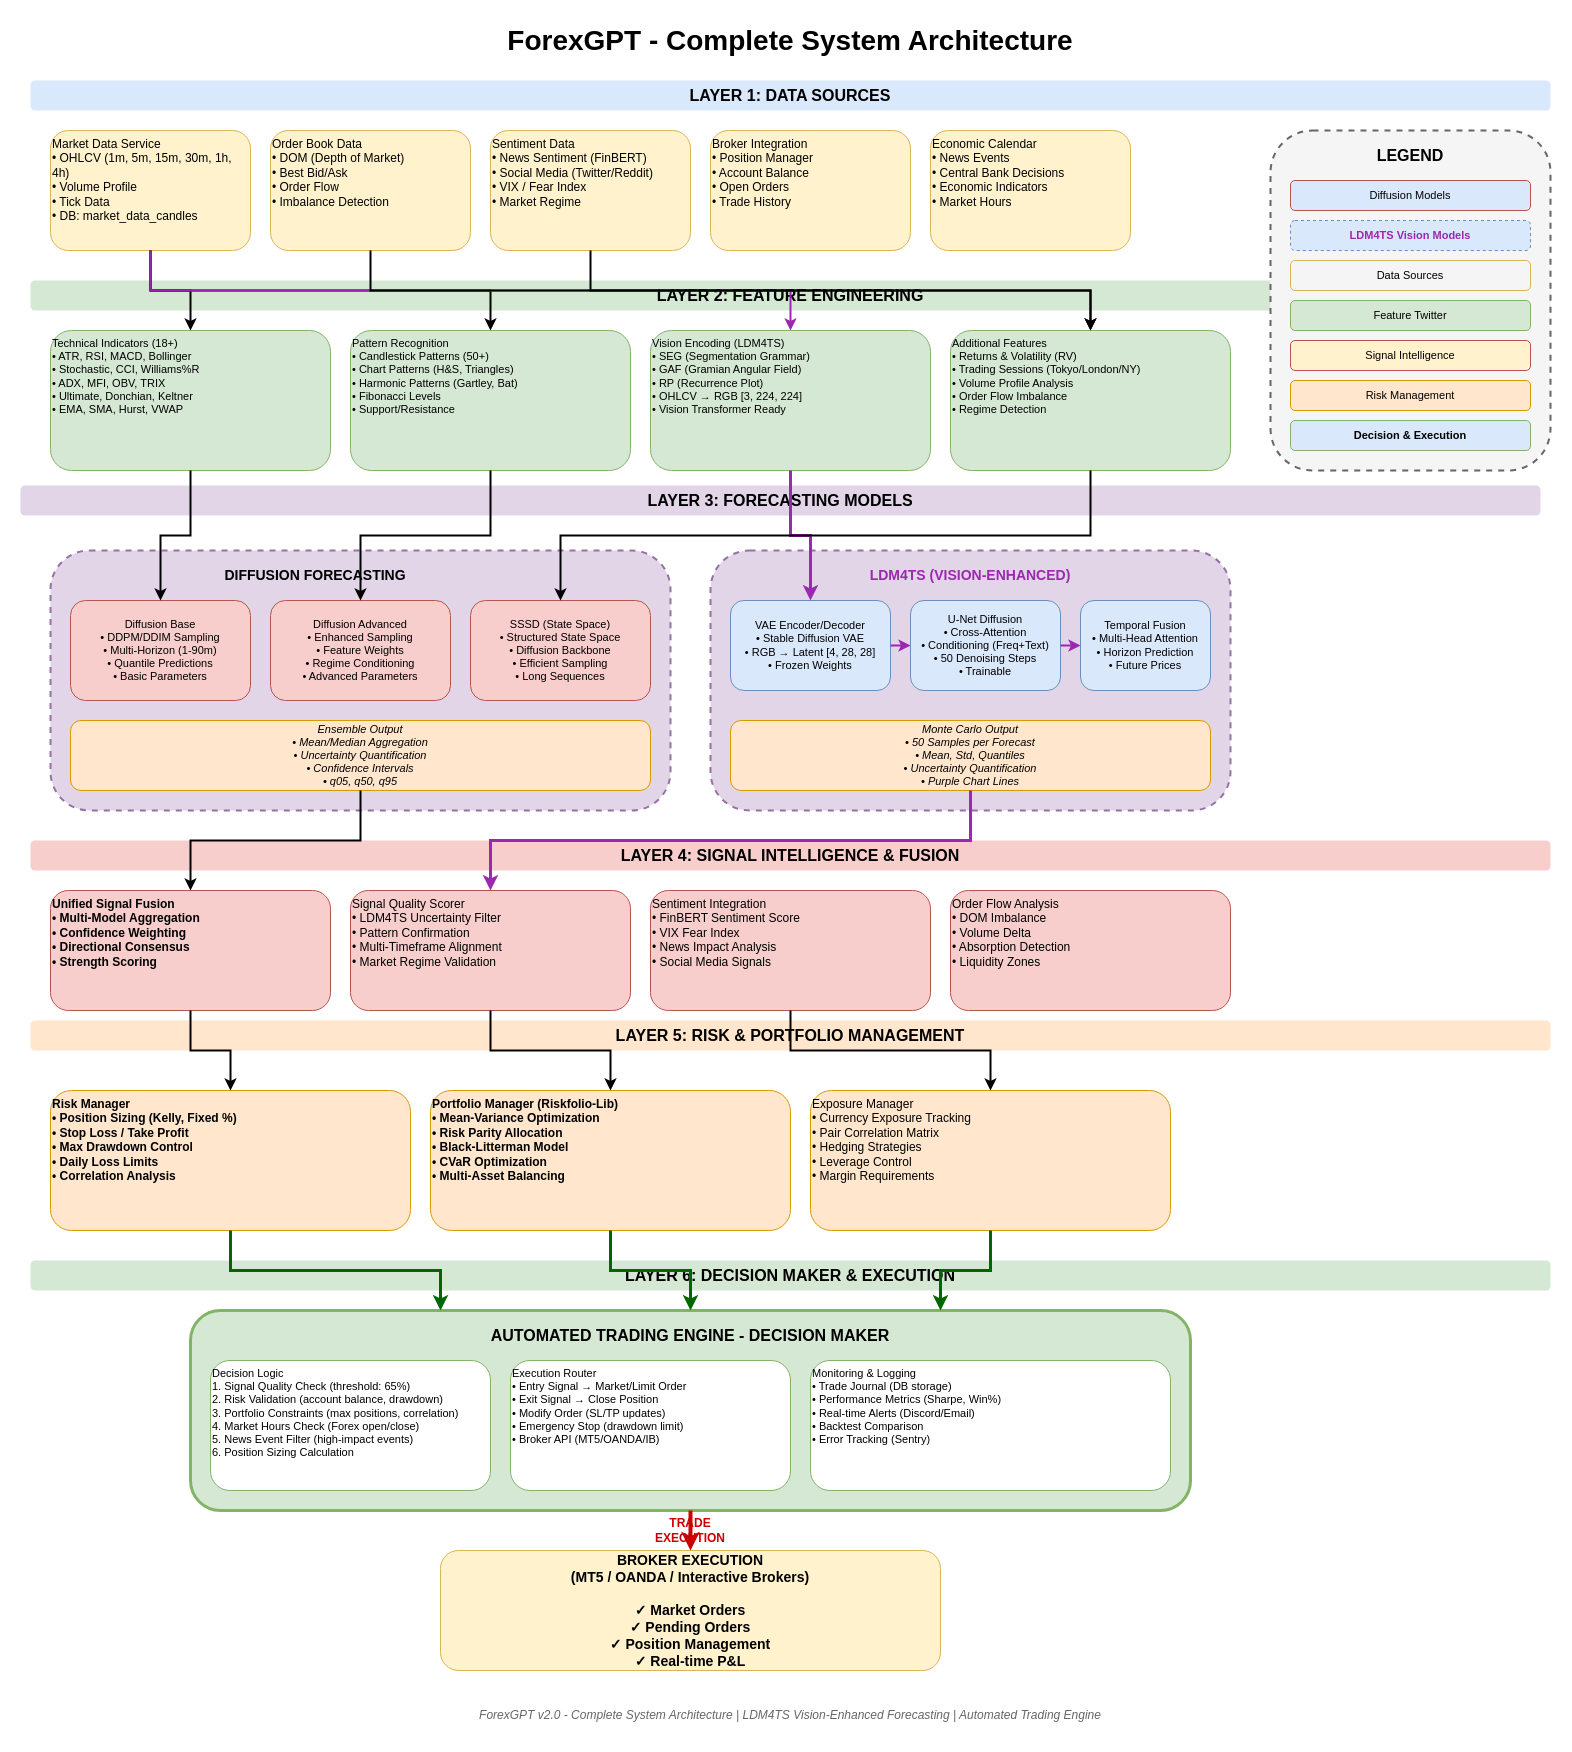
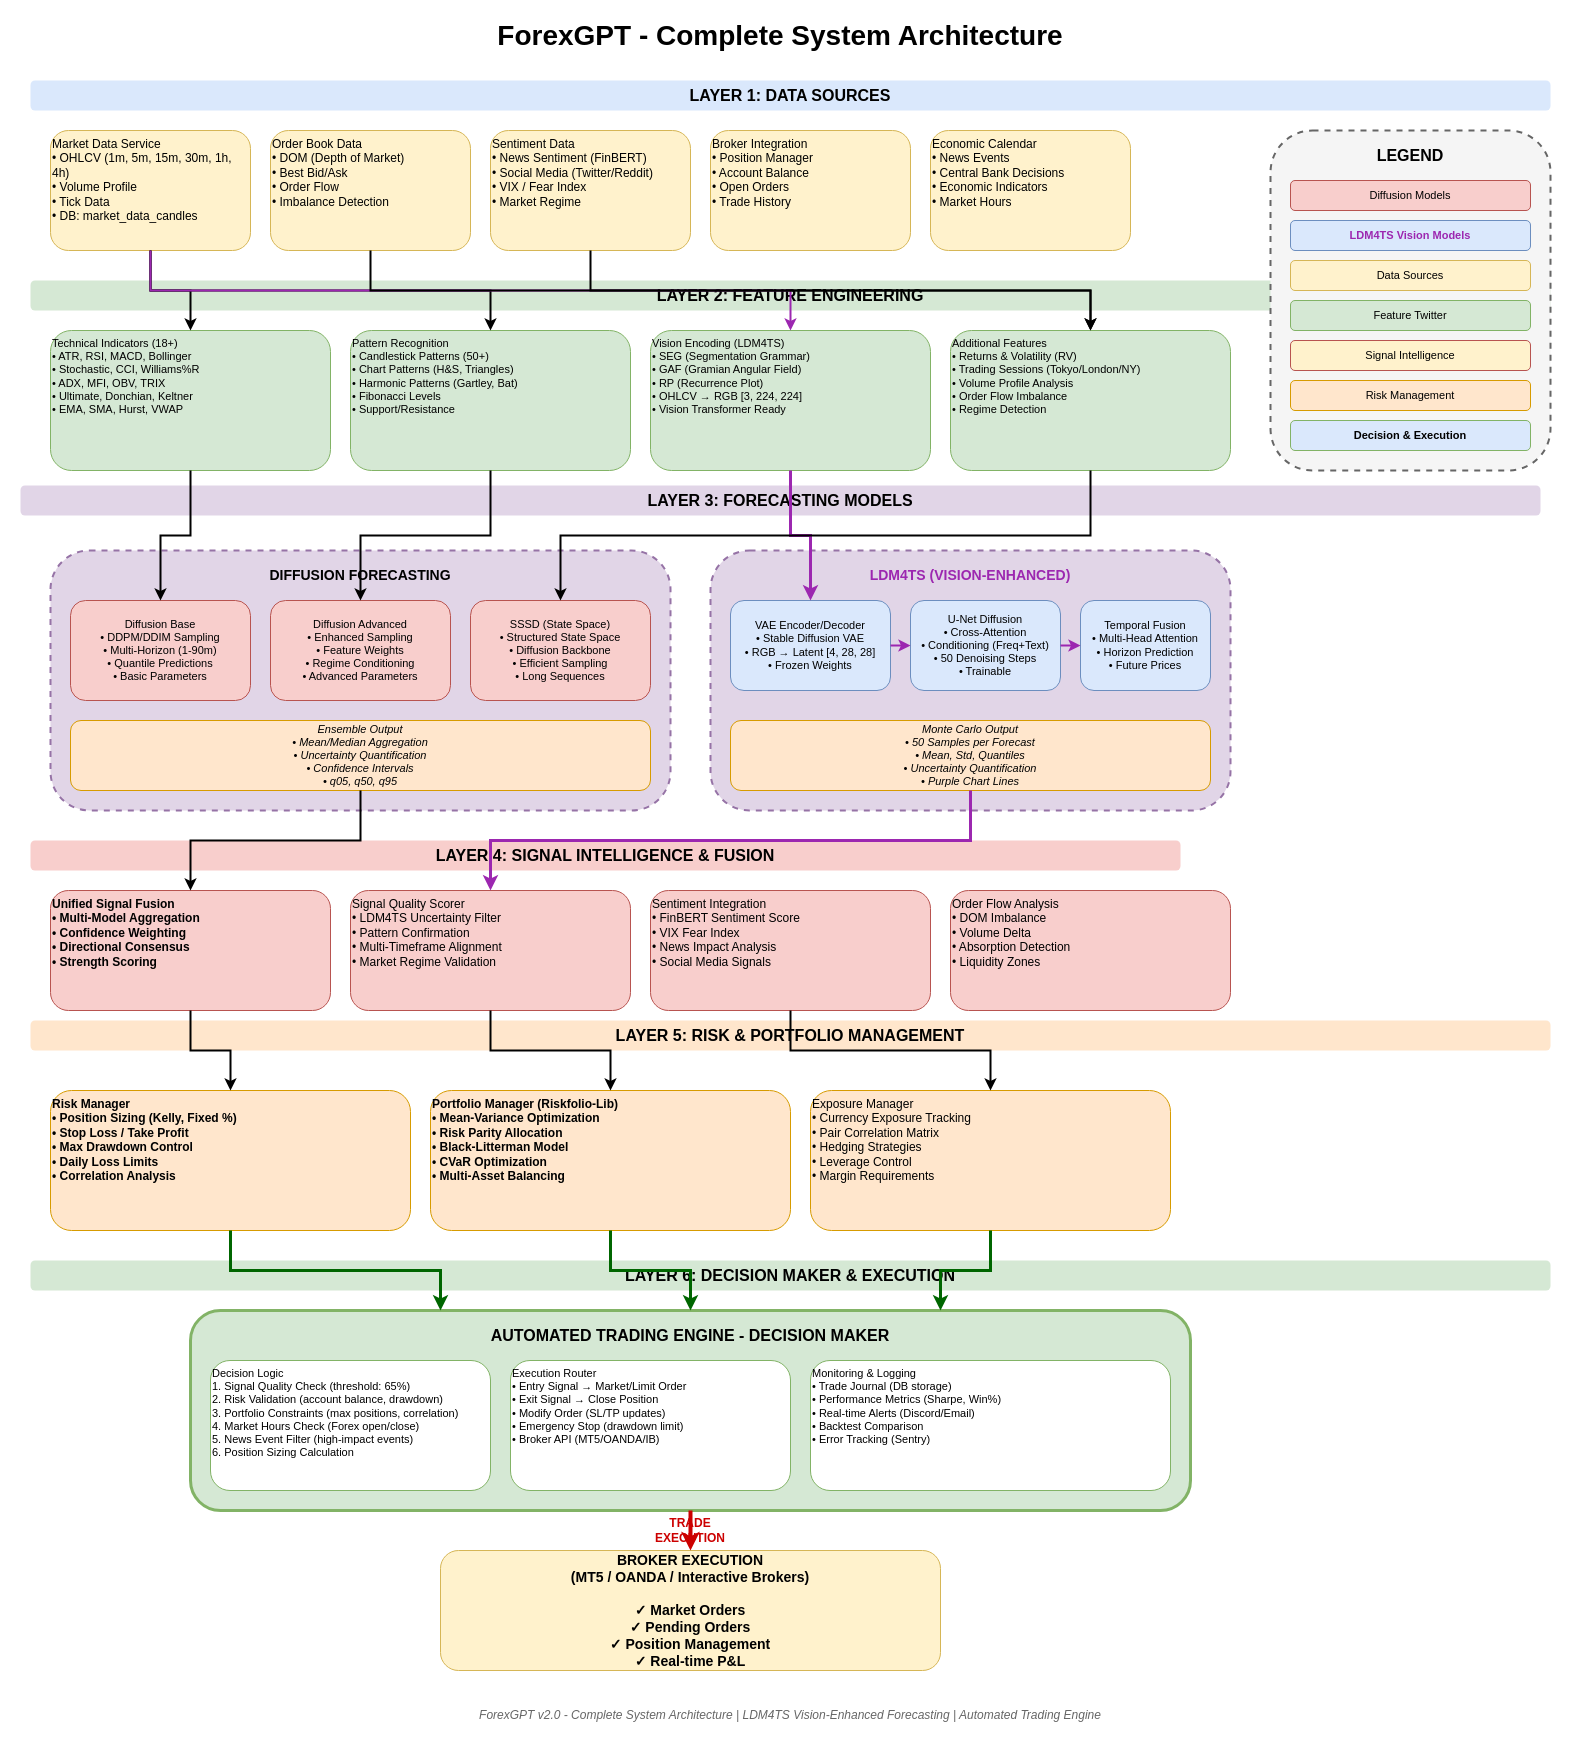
node "ForexGPT - Complete System Architecture": moved (791, 41) -> (781, 36)
node "Diffusion Models": fillcolor #dae8fc -> #f8cecc
node "LDM4TS Vision Models": style dashed -> solid
node "Data Sources": fillcolor #f5f5f5 -> #fff2cc
node "DIFFUSION FORECASTING": moved (316, 576) -> (361, 576)
node "LAYER 4: SIGNAL INTELLIGENCE & FUSION": size 1520x30 -> 1150x30
